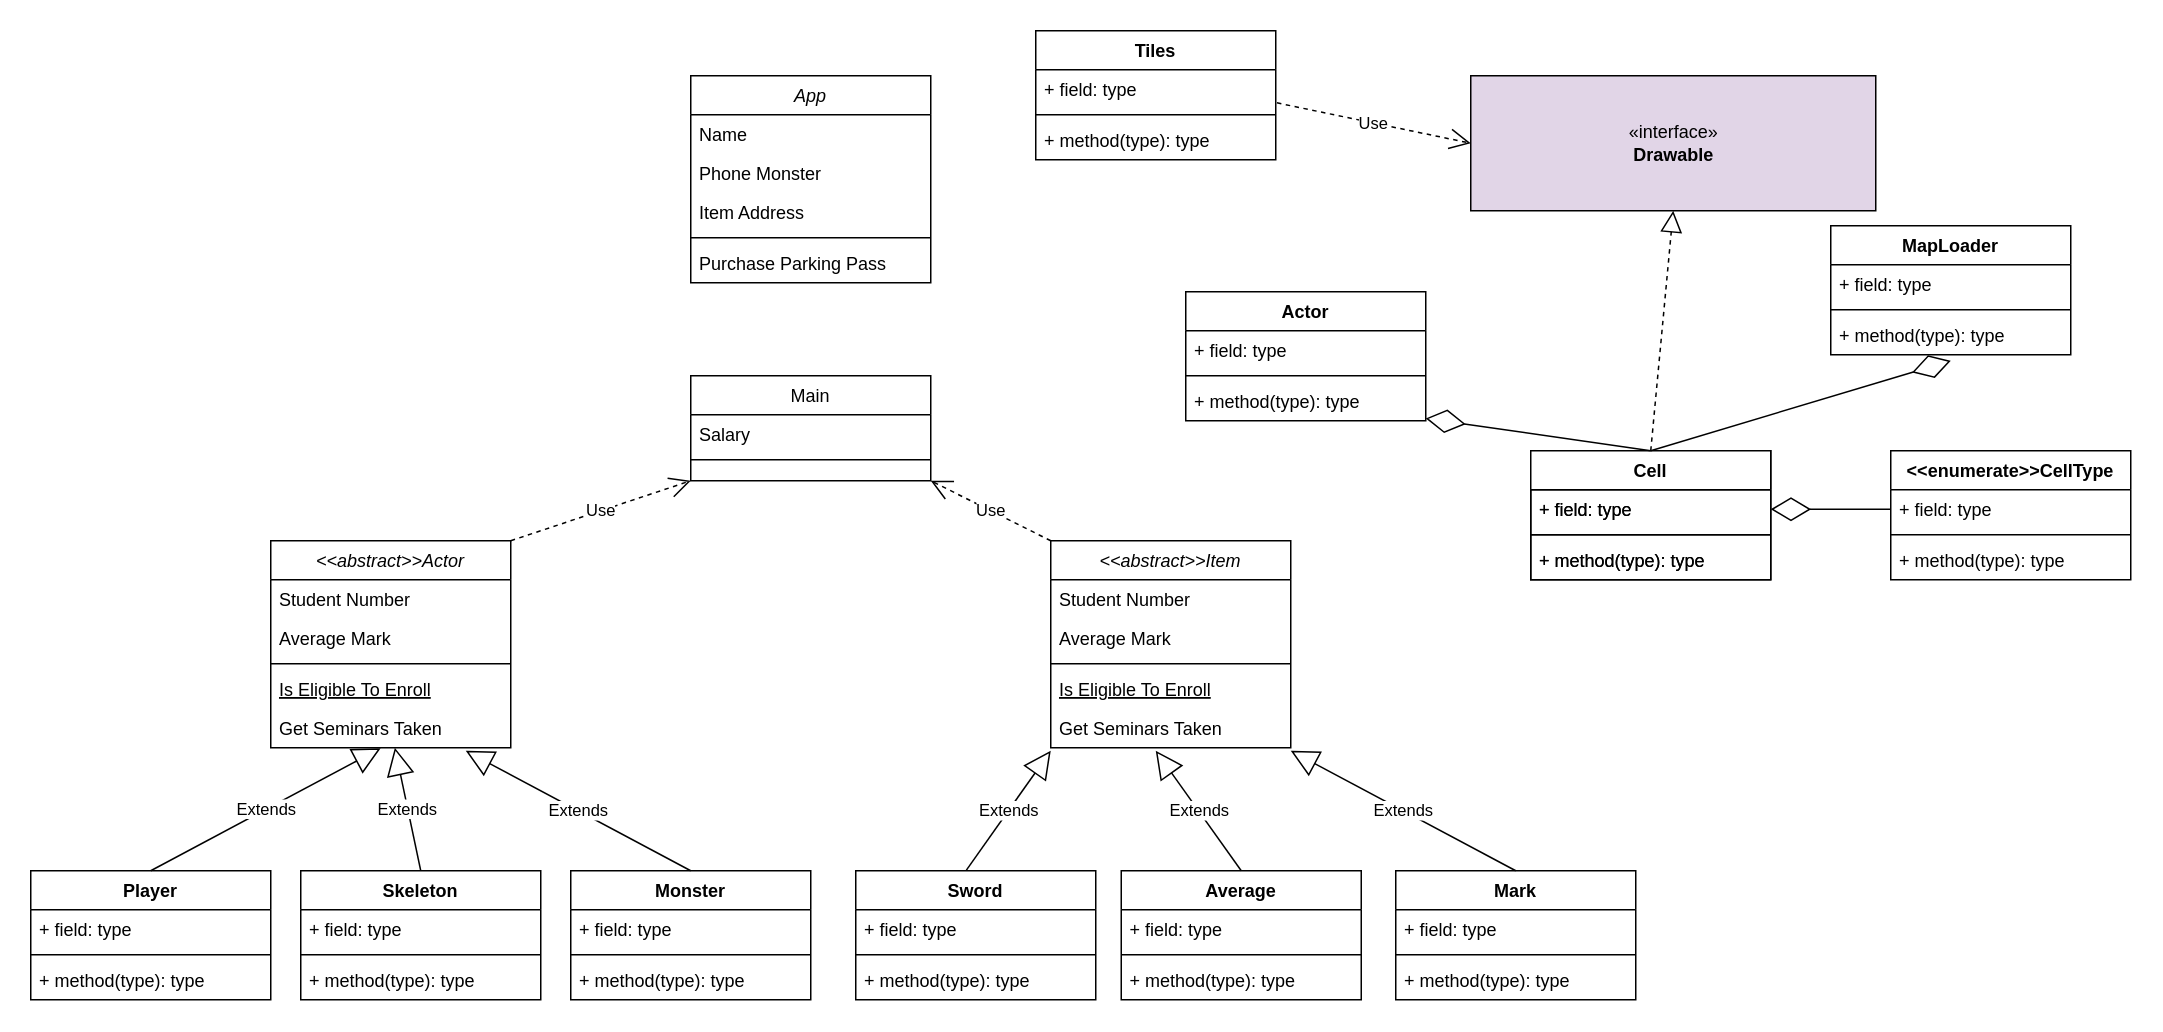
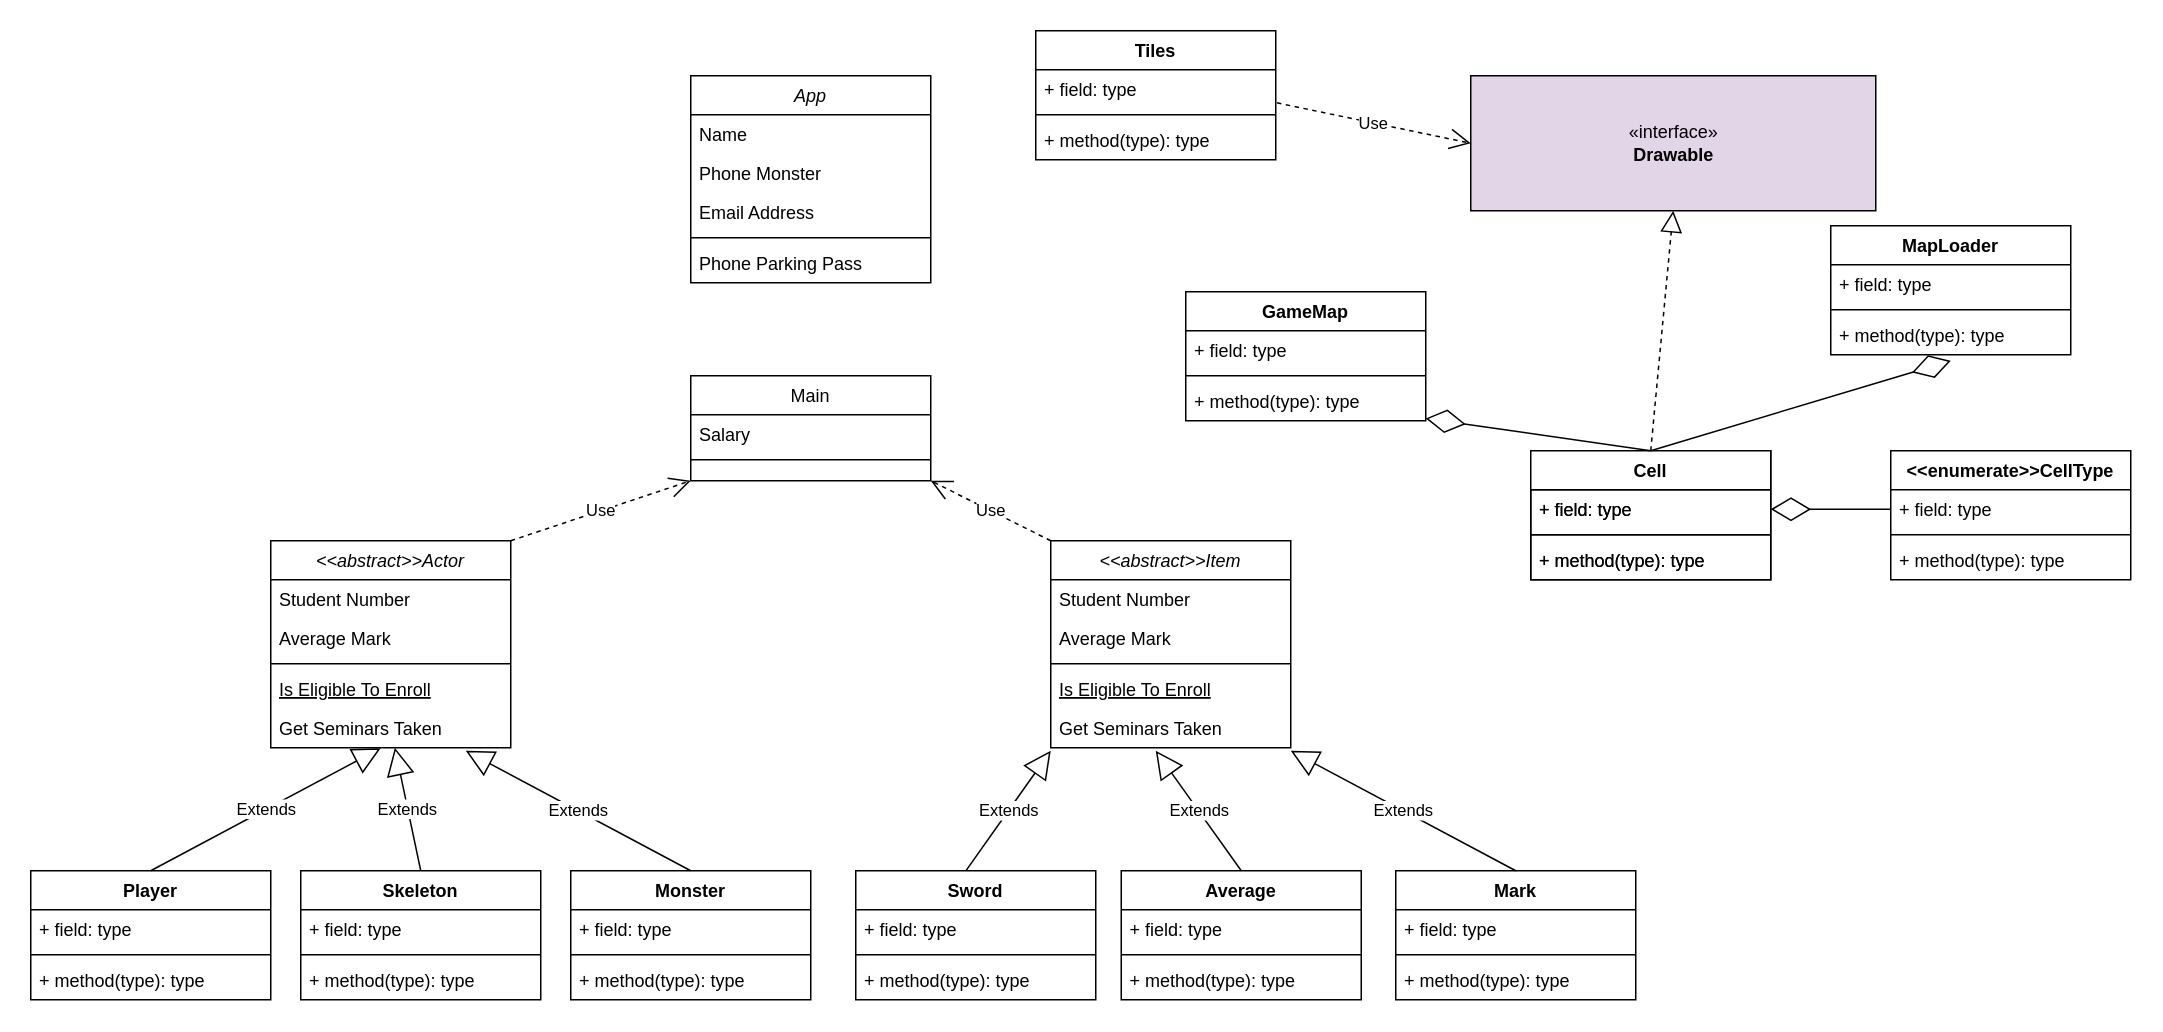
node "Item Address": label "Item Address" -> "Email Address"
node "Purchase Parking Pass": label "Purchase Parking Pass" -> "Phone Parking Pass"
node "Actor": label "Actor" -> "GameMap"
